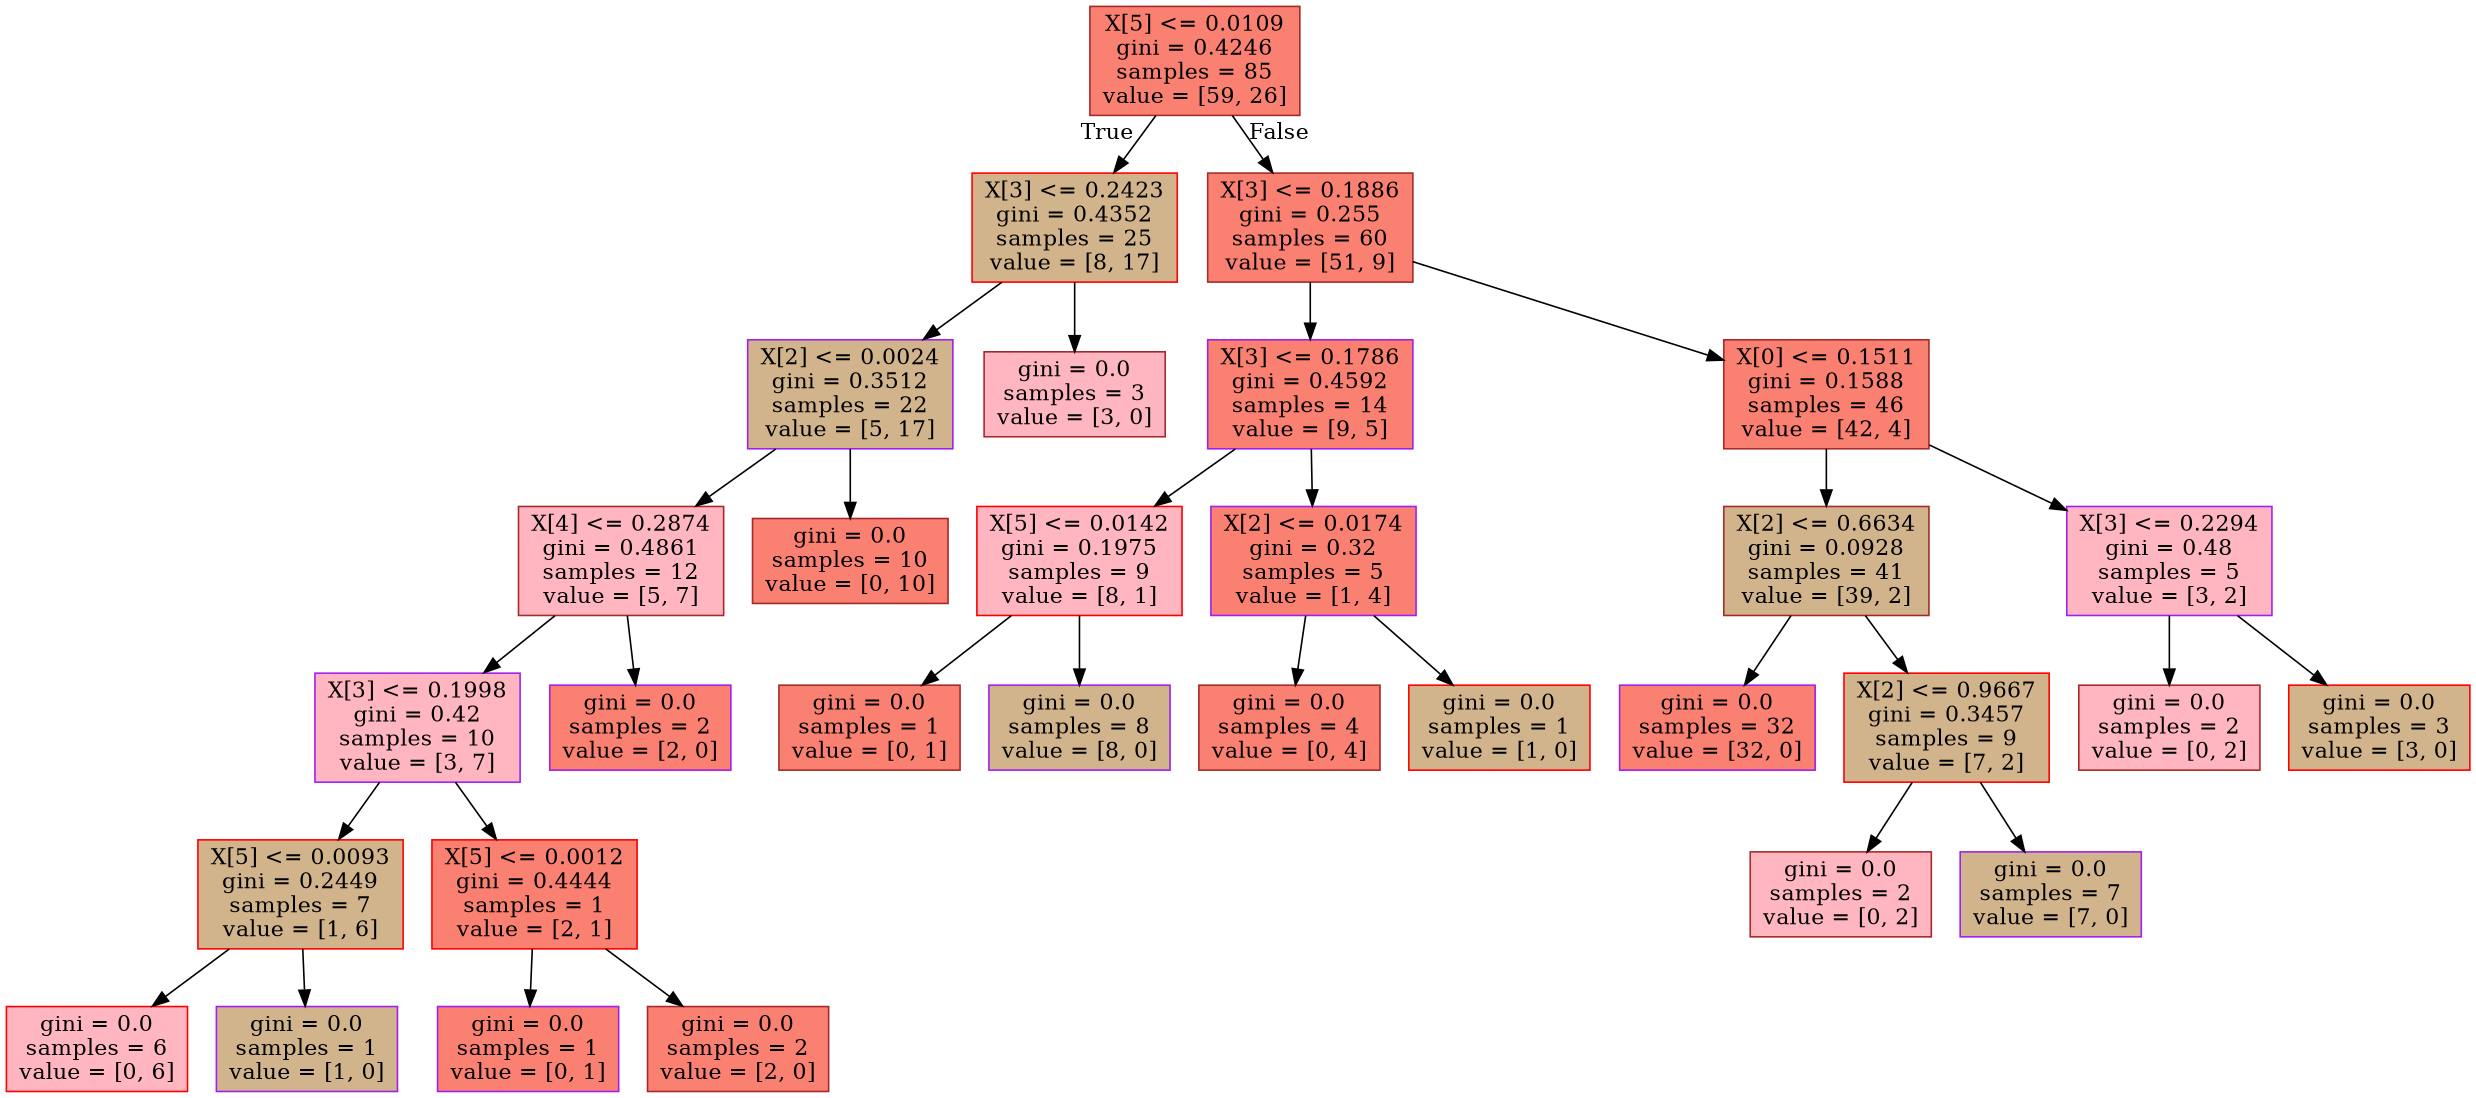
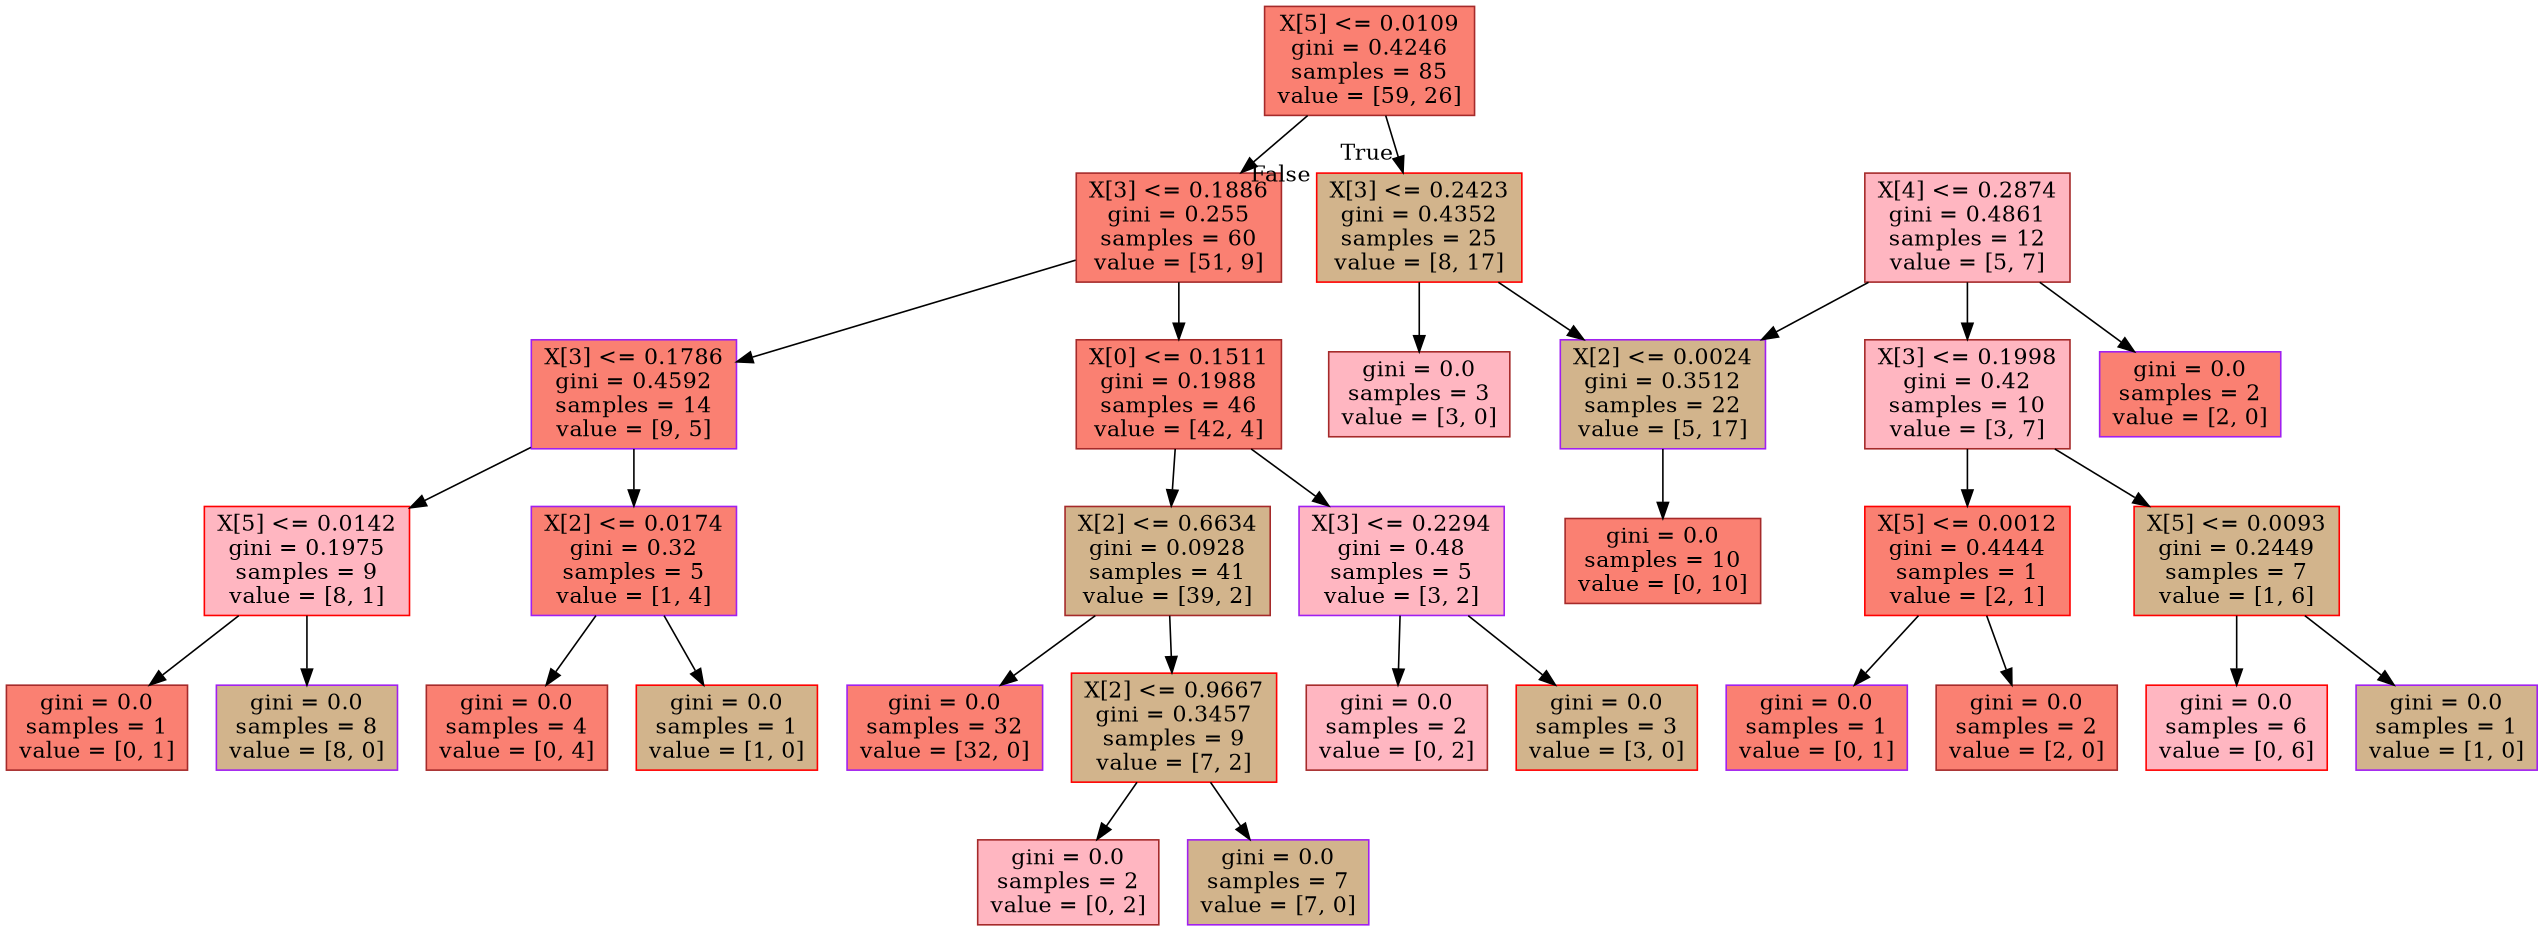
node "X[0] <= 0.1511 gini = 0.1588 samples = 46 value = [42, 4]": label "X[0] <= 0.1511 gini = 0.1588 samples = 46 value = [42, 4]" -> "X[0] <= 0.1511 gini = 0.1988 samples = 46 value = [42, 4]"
edge "X[2] <= 0.0024 gini = 0.3512 samples = 22 value = [5, 17]" -> "X[4] <= 0.2874 gini = 0.4861 samples = 12 value = [5, 7]": reversed
node "X[3] <= 0.1998 gini = 0.42 samples = 10 value = [3, 7]": color purple -> brown
